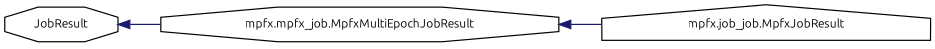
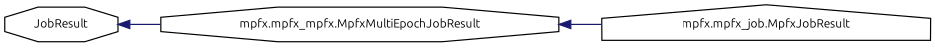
node "mpfx.mpfx_job.MpfxMultiEpochJobResult": label "mpfx.mpfx_job.MpfxMultiEpochJobResult" -> "mpfx.mpfx_mpfx.MpfxMultiEpochJobResult"
node "mpfx.job_job.MpfxJobResult": label "mpfx.job_job.MpfxJobResult" -> "mpfx.mpfx_job.MpfxJobResult"
